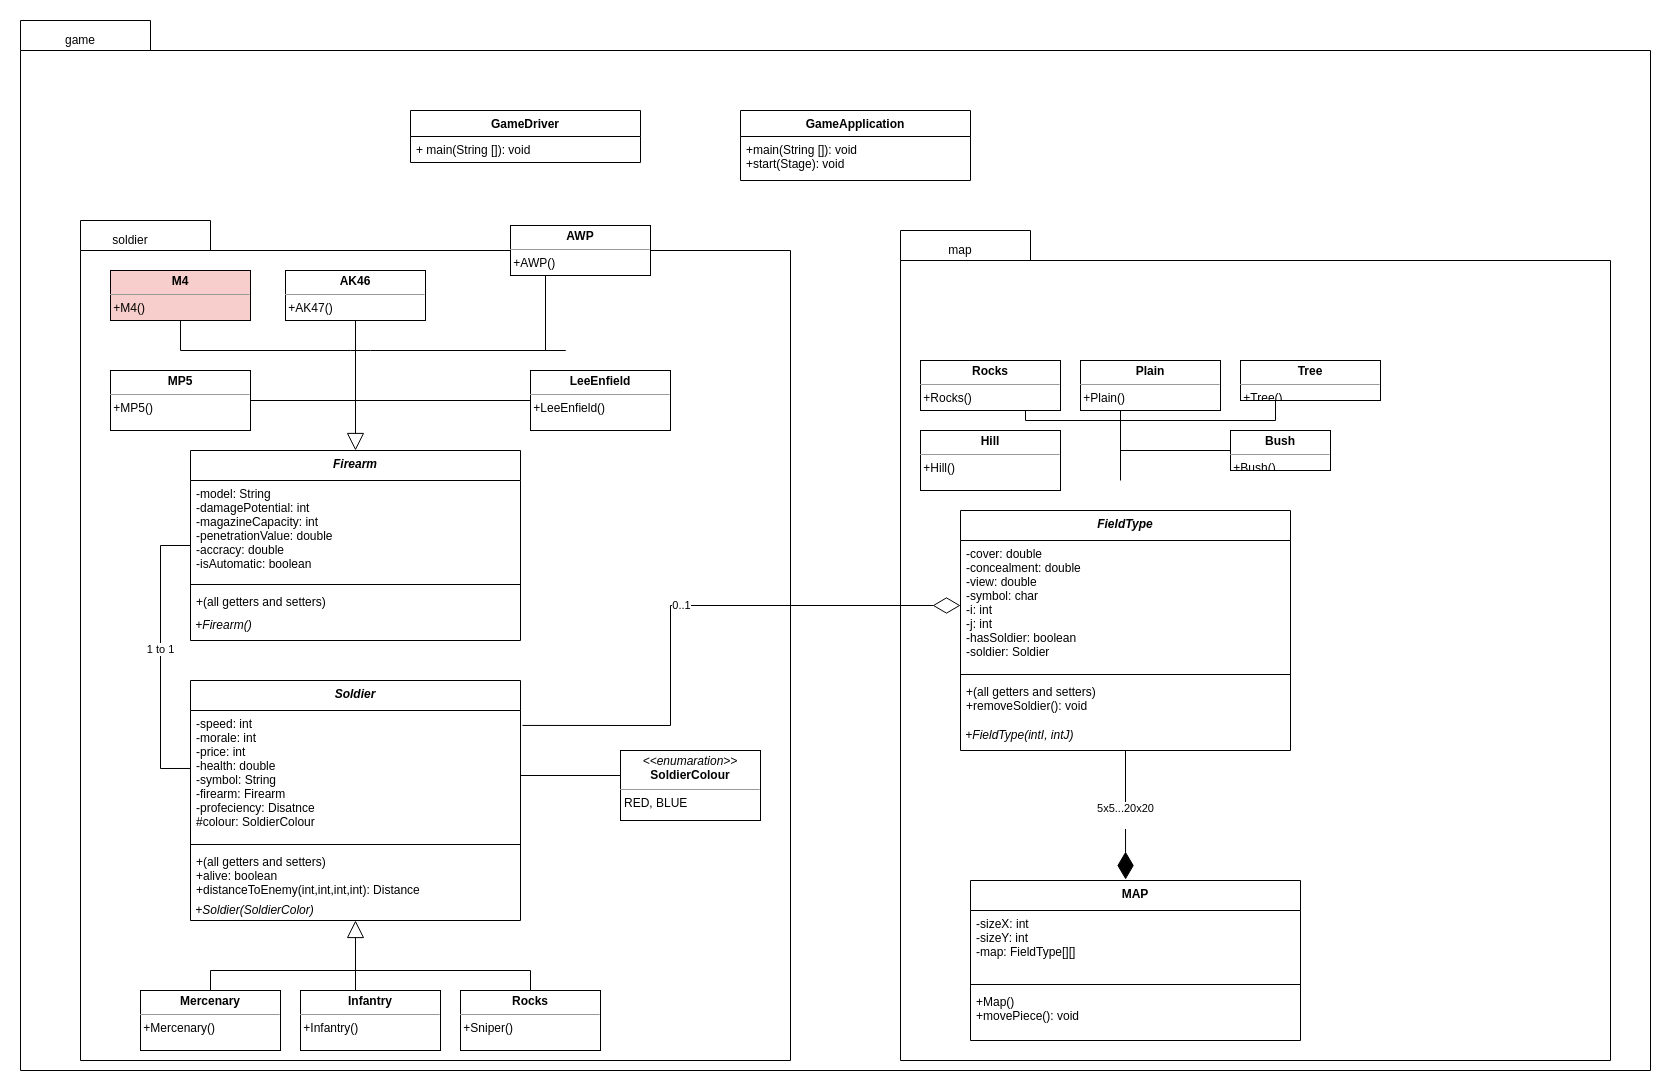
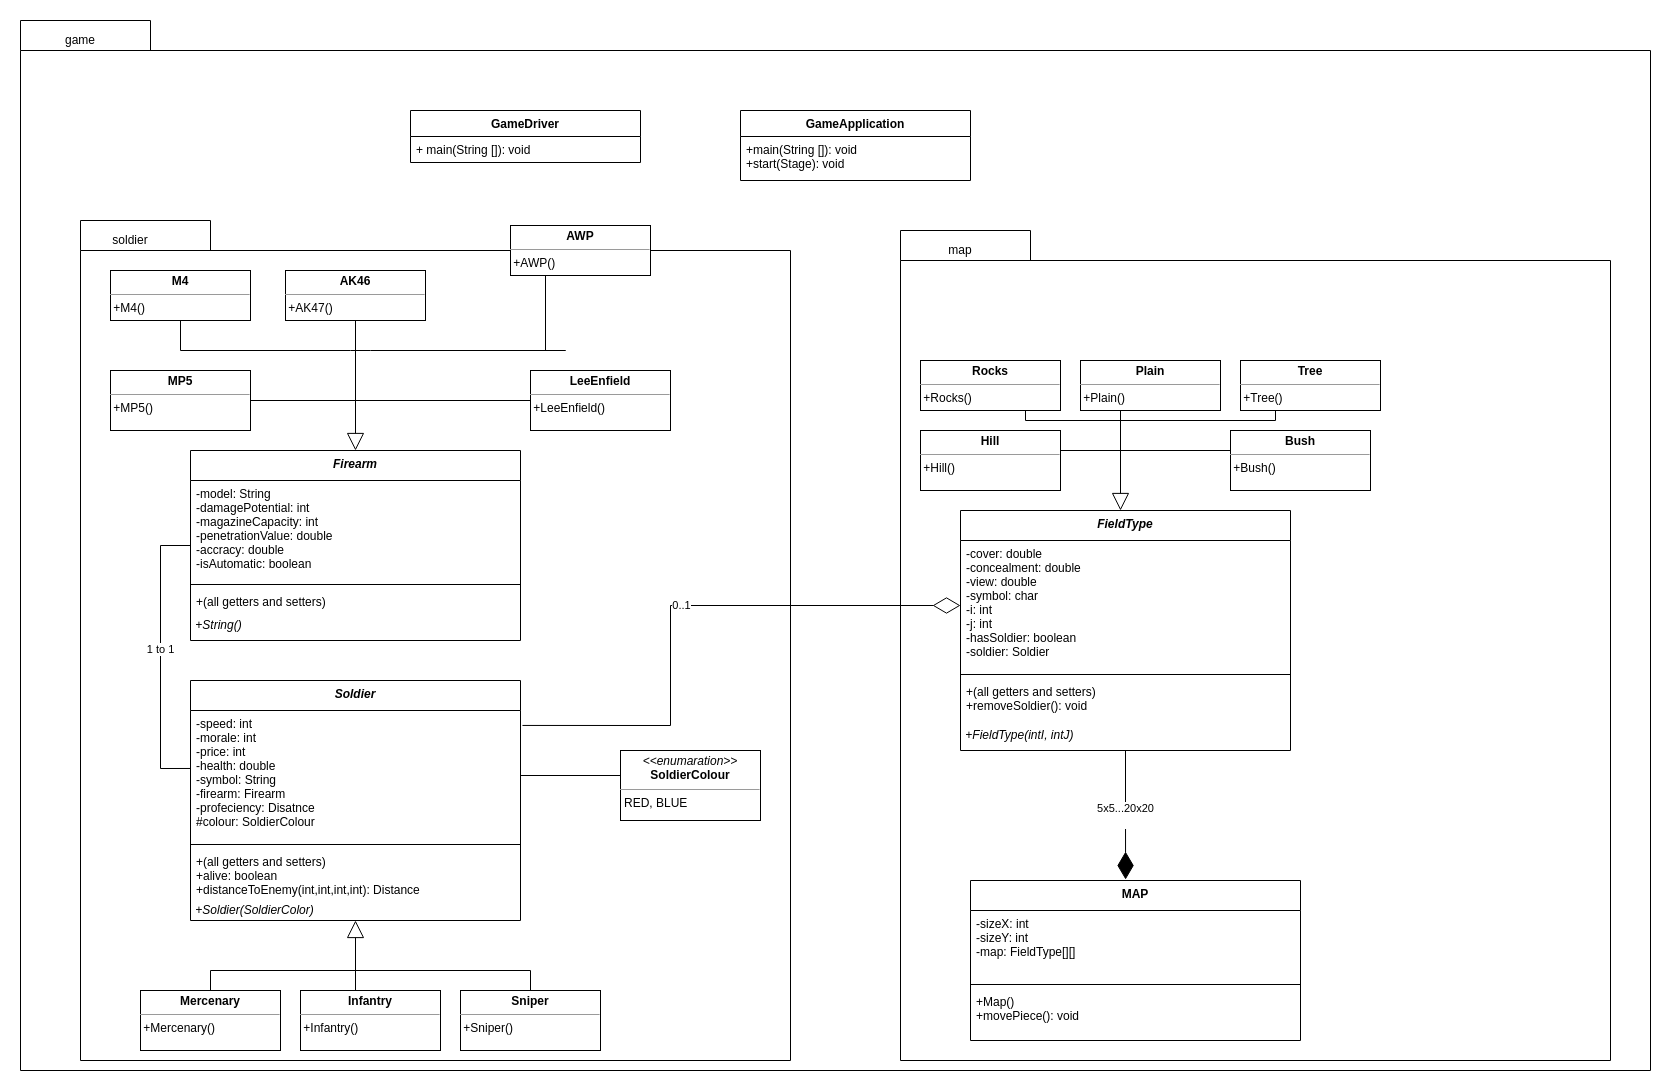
node "M4 +M4()": fillcolor #f8cecc -> #ffffff
node "Tree +Tree()": size 140x40 -> 140x50
edge "Hill +Hill()" -> "FieldType": added
node "Bush +Bush()": size 100x40 -> 140x60
node "+Firearm()": label "+Firearm()" -> "+String()"
node "Rocks +Sniper()": label "Rocks +Sniper()" -> "Sniper +Sniper()"
